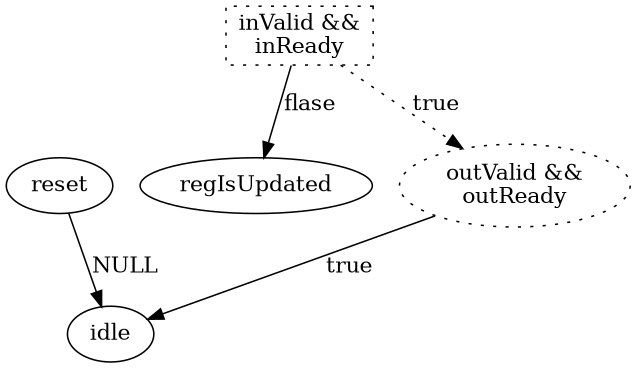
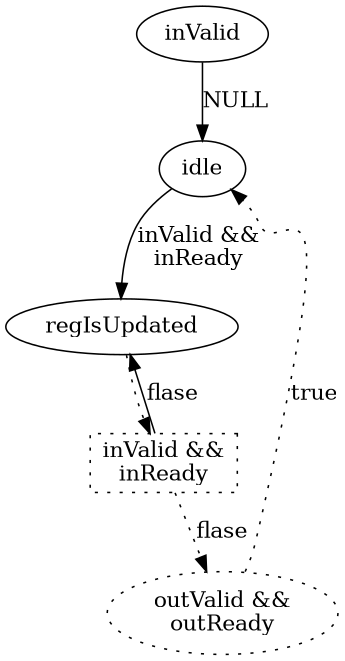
edge "inValid && inReady" -> "outValid && outReady": label "true" -> "flase"
node "reset": label "reset" -> "inValid"
edge "idle" -> "regIsUpdated": added, label "inValid && inReady"
edge "outValid && outReady" -> "idle": style solid -> dotted
edge "regIsUpdated" -> "inValid && inReady": added
